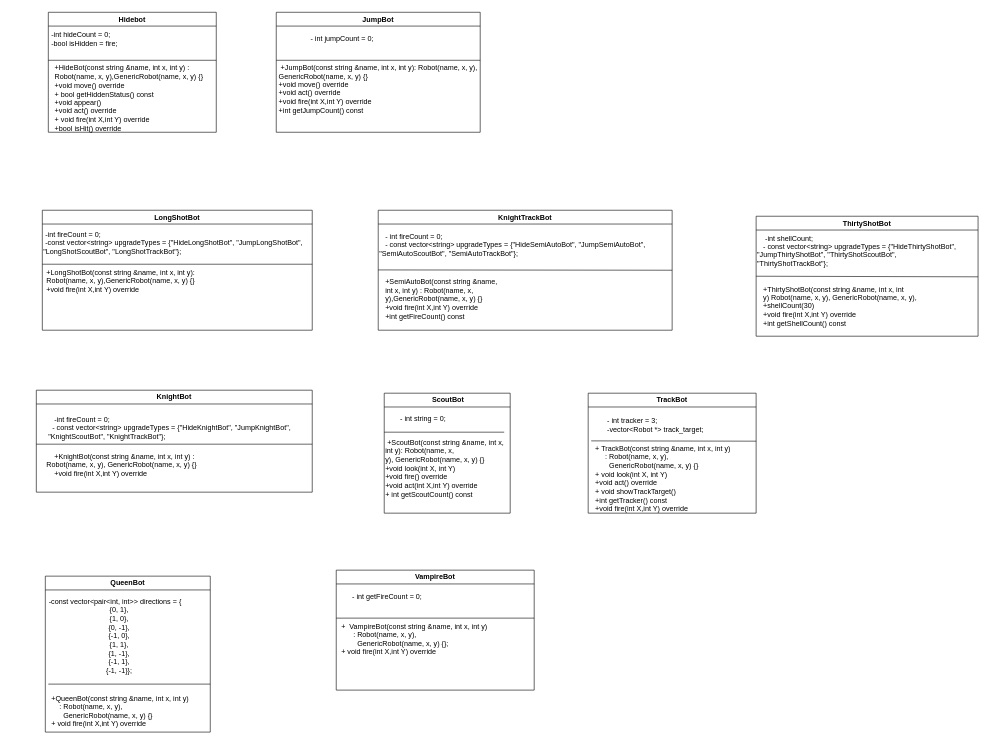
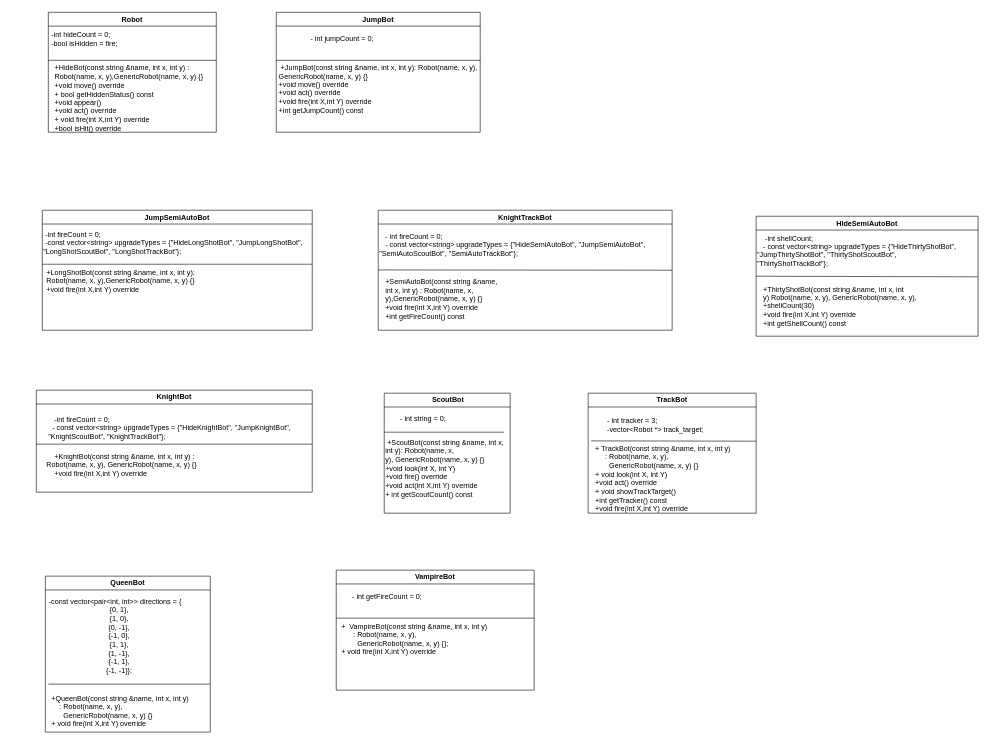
node "Hidebot": label "Hidebot" -> "Robot"
node "LongShotBot": label "LongShotBot" -> "JumpSemiAutoBot"
node "ThirtyShotBot": label "ThirtyShotBot" -> "HideSemiAutoBot"
